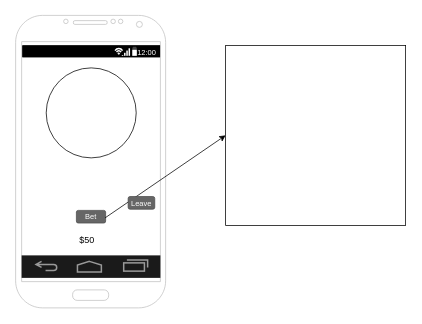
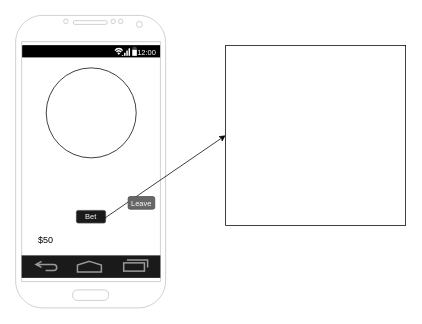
node "Bet": fillcolor #666666 -> #1a1a1a
node "$50": moved (87, 240) -> (45, 240)
